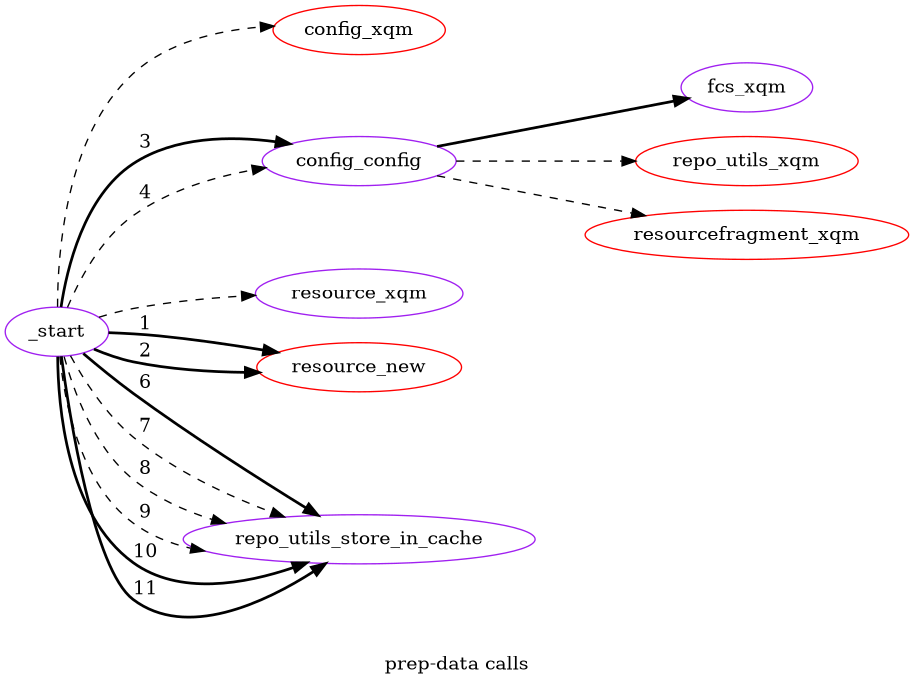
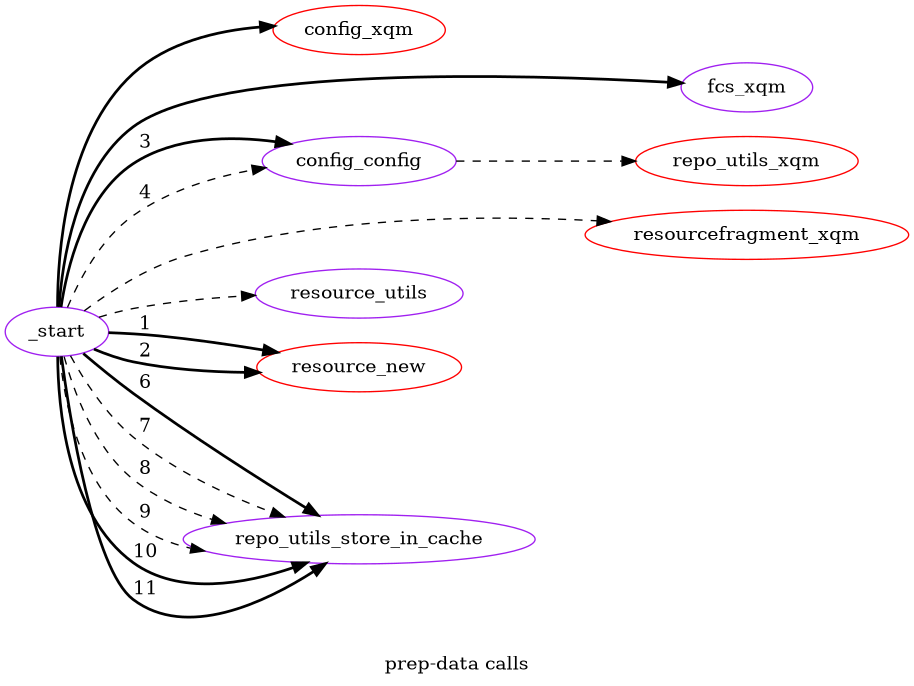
edge "_start" -> "config_xqm": style dashed -> bold
edge "config_config" -> "fcs_xqm": now "_start" -> "fcs_xqm"
edge "config_config" -> "resourcefragment_xqm": now "_start" -> "resourcefragment_xqm"
node "resource_xqm": label "resource_xqm" -> "resource_utils"
